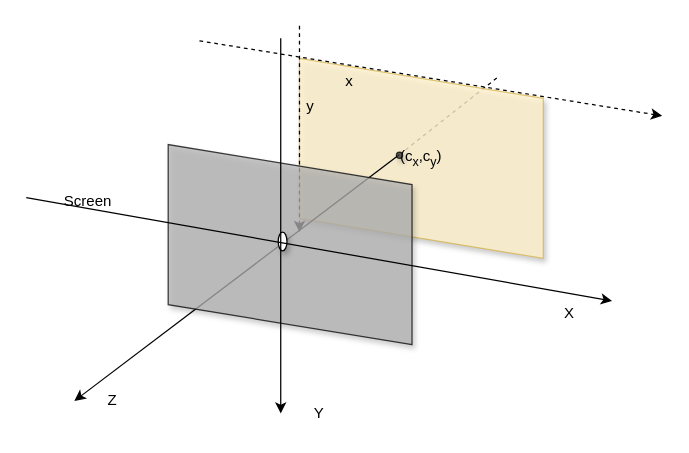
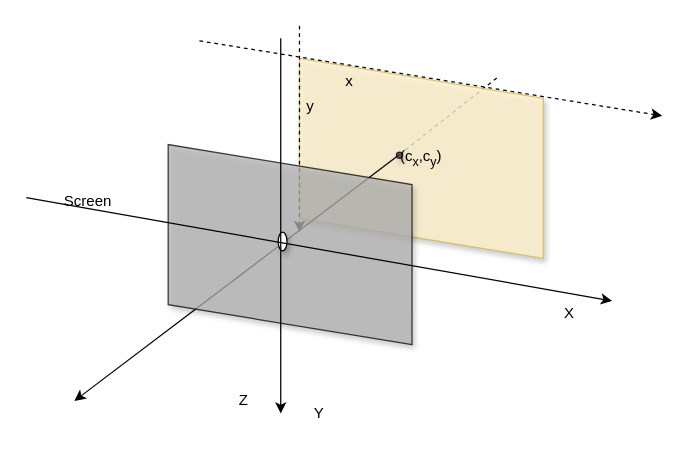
node "Z": moved (118, 401) -> (249, 401)
